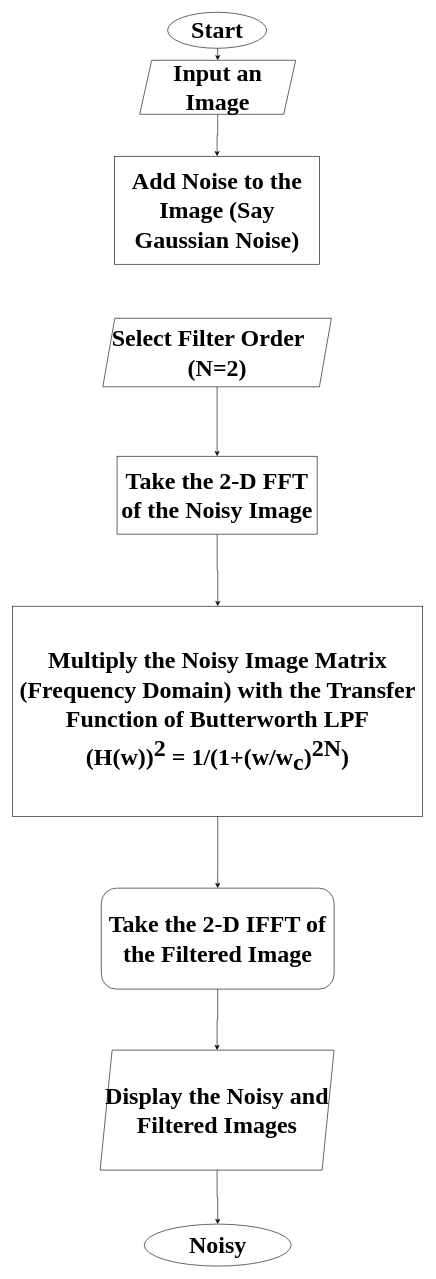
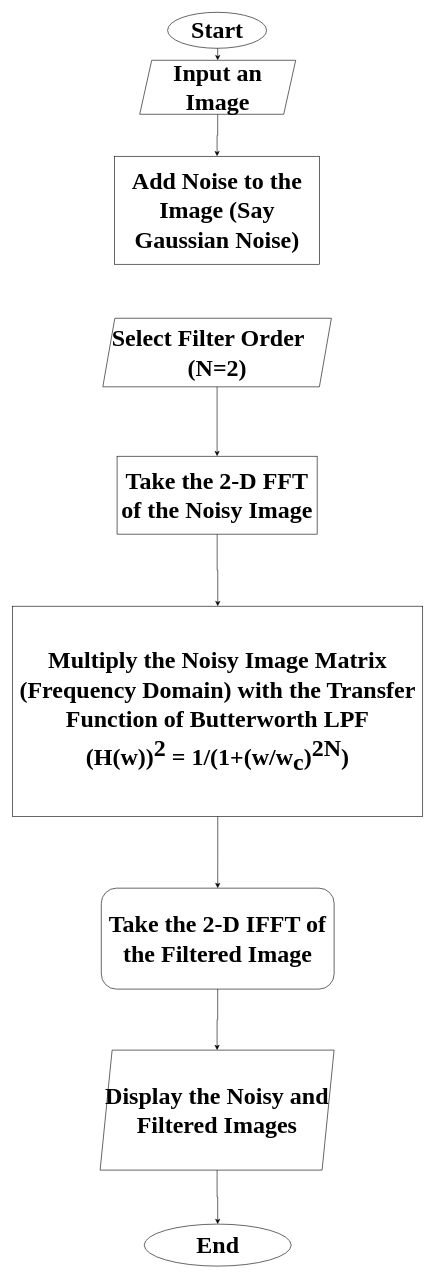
node "Noisy": label "Noisy" -> "End"
